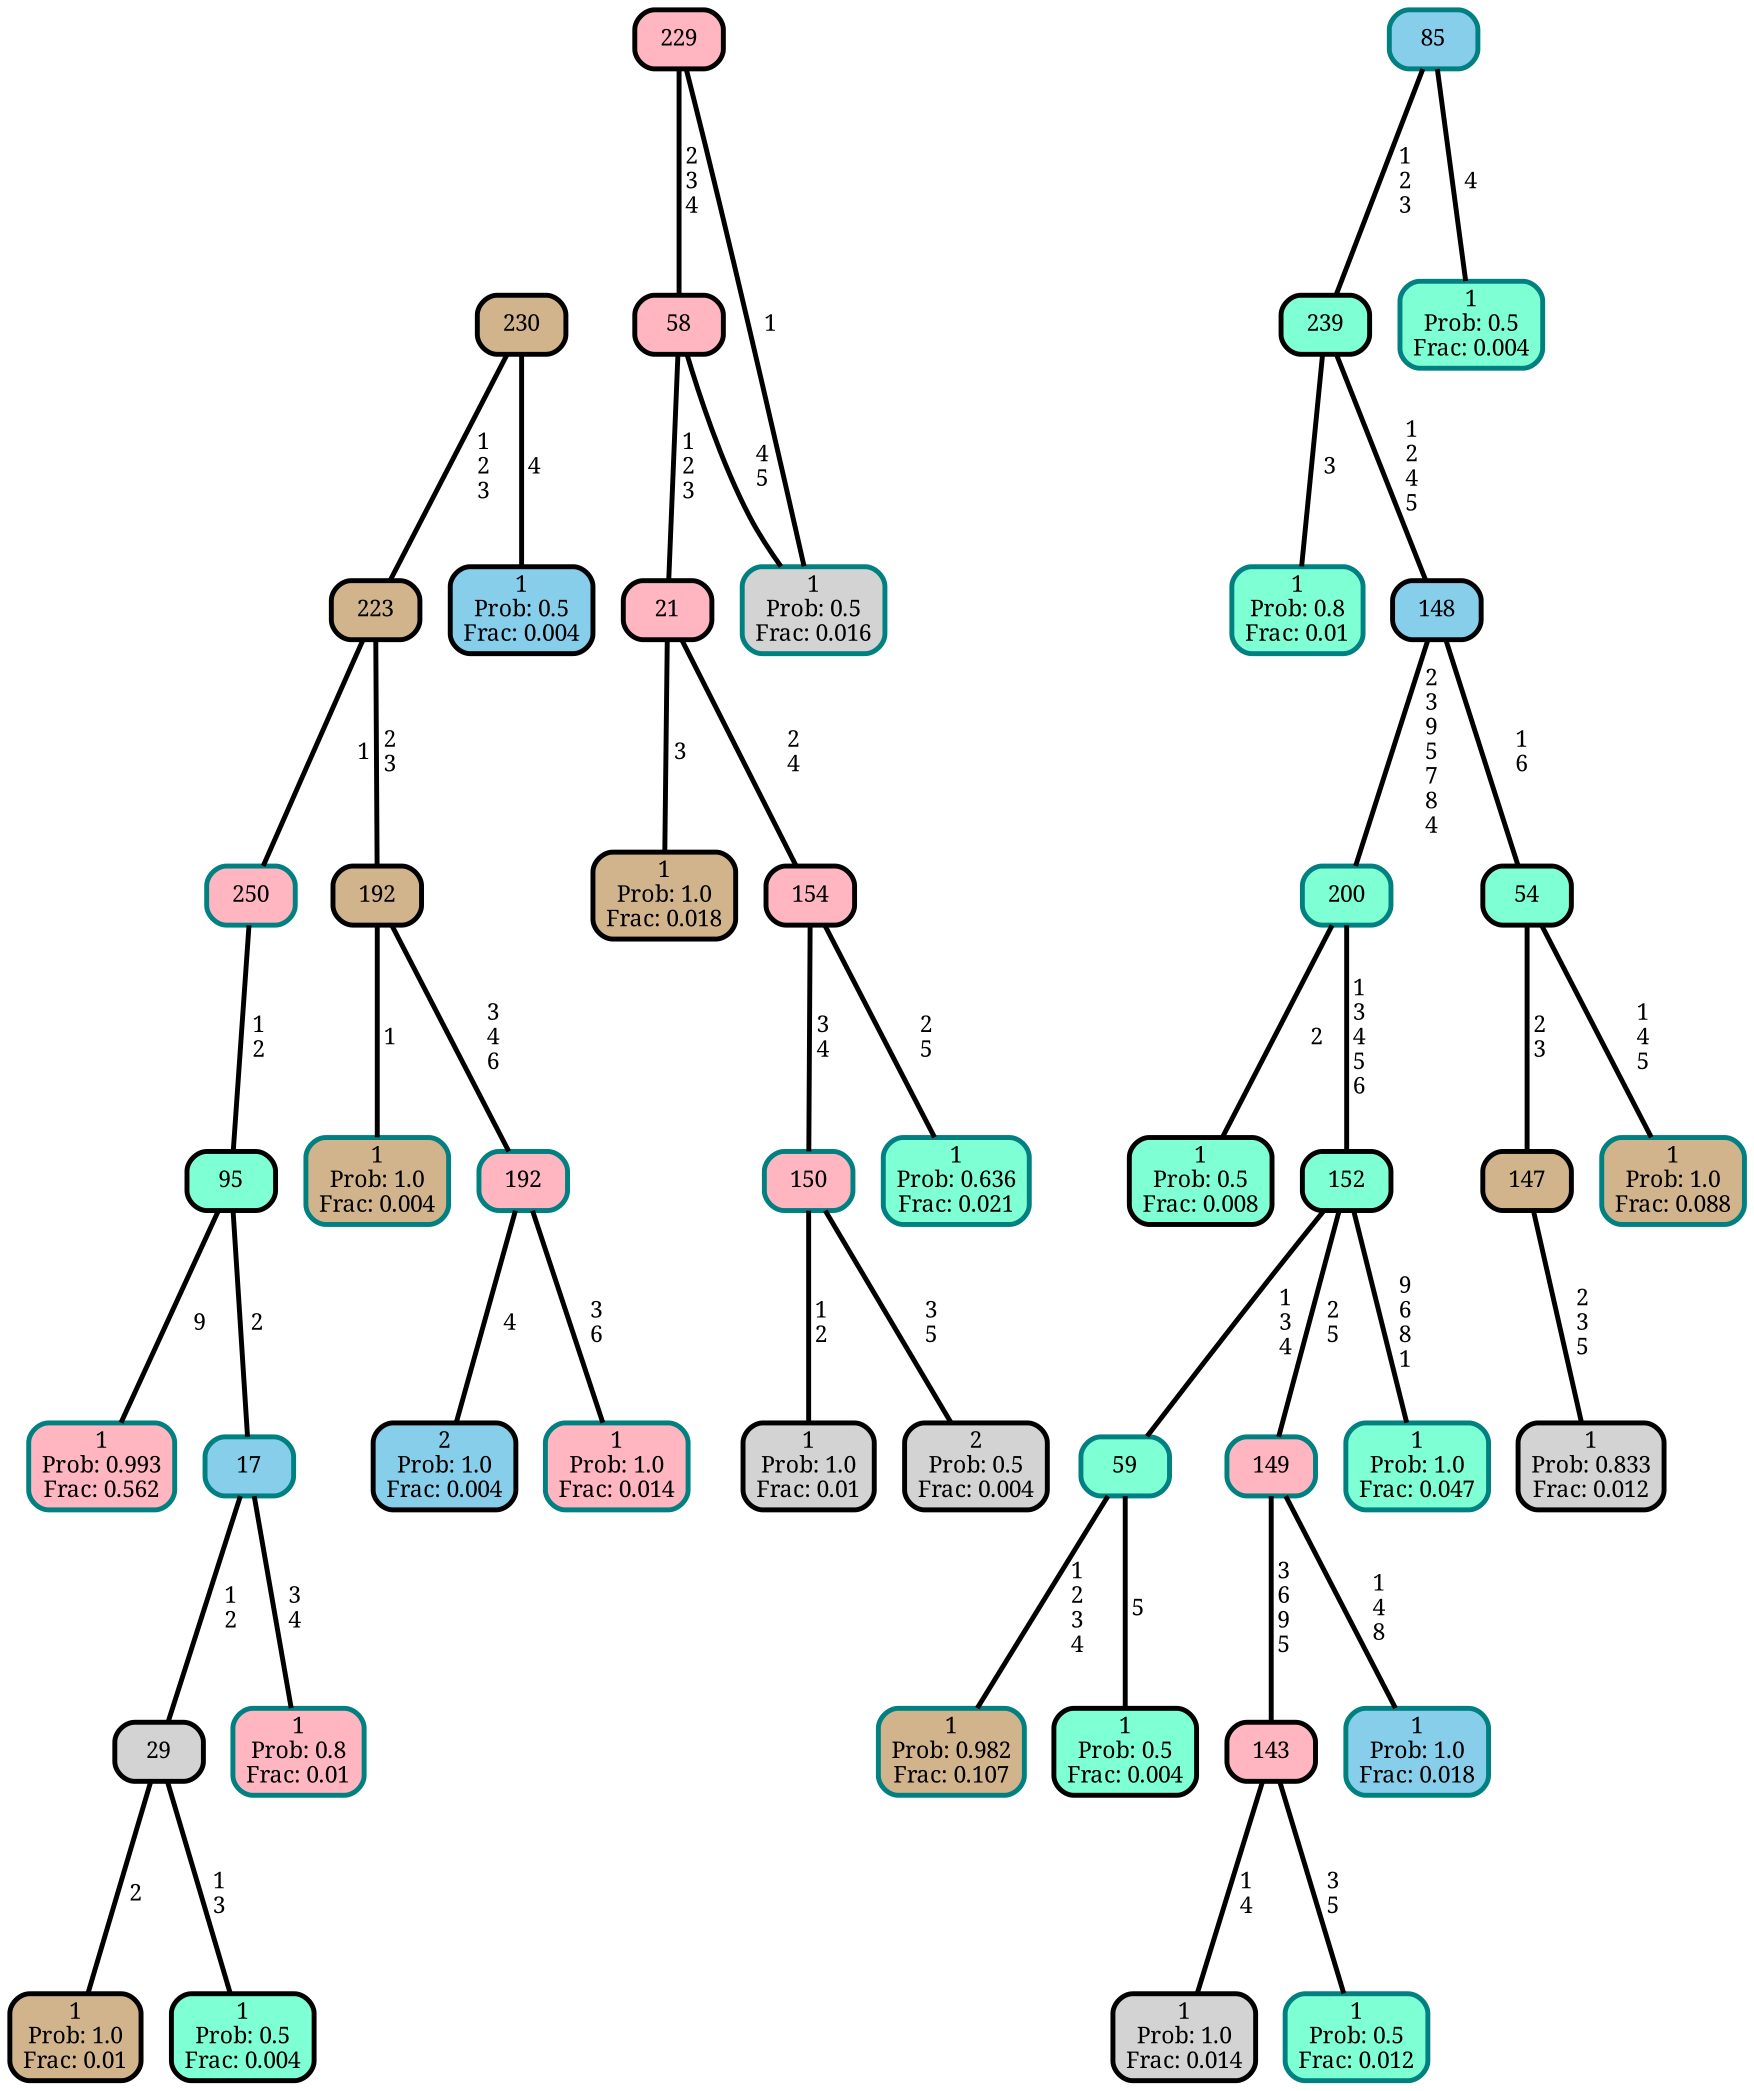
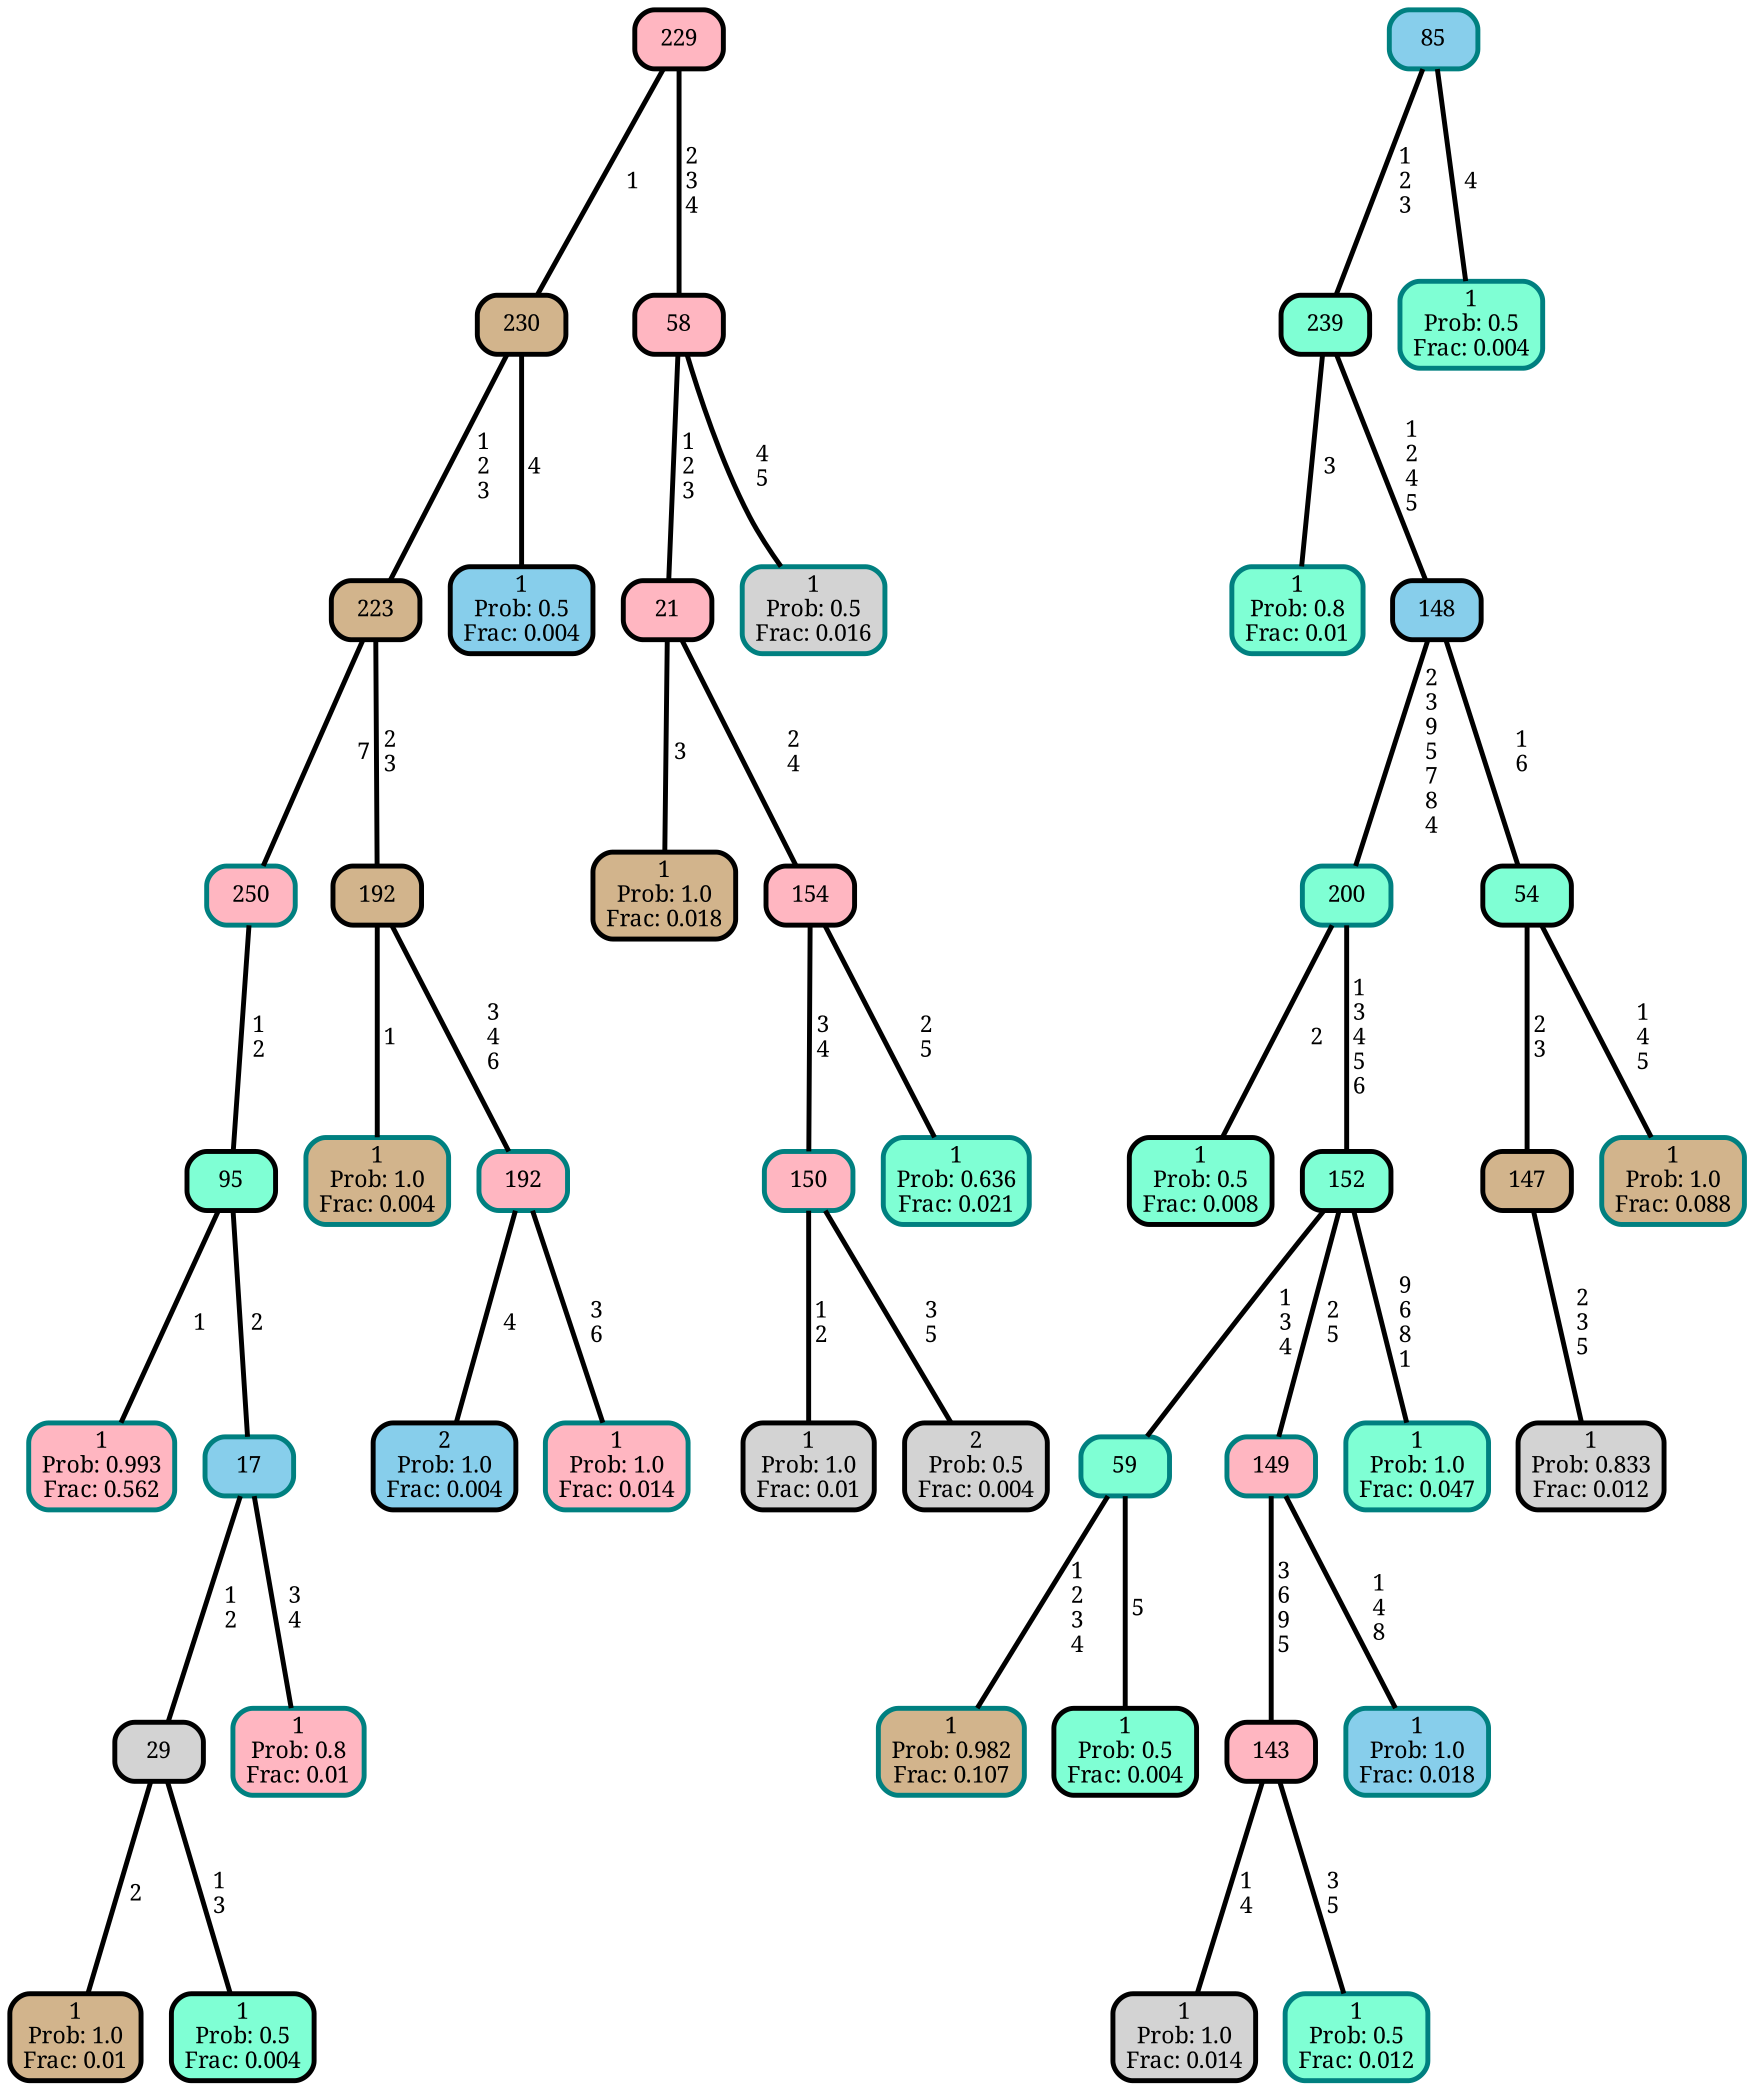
edge "229" -- "1 Prob: 0.5 Frac: 0.016": now "229" -- "230"
edge "223" -- "250": label " 1" -> " 7"
edge "95" -- "1 Prob: 0.993 Frac: 0.562": label " 9" -> " 1"
